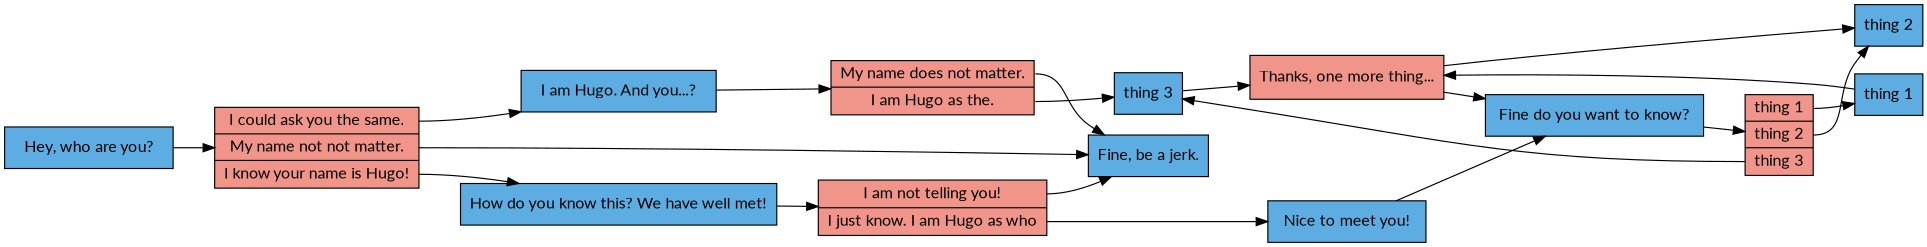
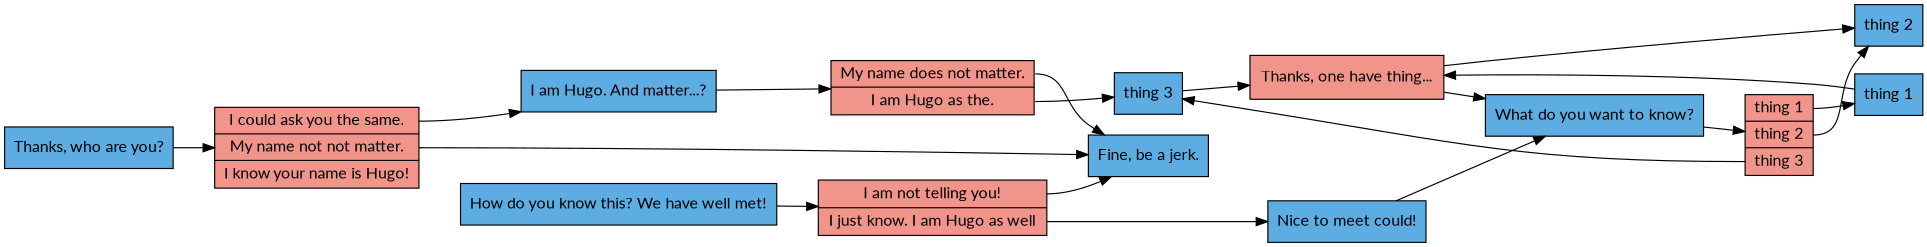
node "Thanks, one more thing...": label "Thanks, one more thing..." -> "Thanks, one have thing..."
node "I am Hugo. And you...?": label "I am Hugo. And you...?" -> "I am Hugo. And matter...?"
node "Fine do you want to know?": label "Fine do you want to know?" -> "What do you want to know?"
node "Hey, who are you?": label "Hey, who are you?" -> "Thanks, who are you?"
edge "I could ask you the same." -> "How do you know this? We have well met!": removed
node "I am not telling you!": text "I just know. I am Hugo as who" -> "I just know. I am Hugo as well"
node "Nice to meet you!": label "Nice to meet you!" -> "Nice to meet could!"
